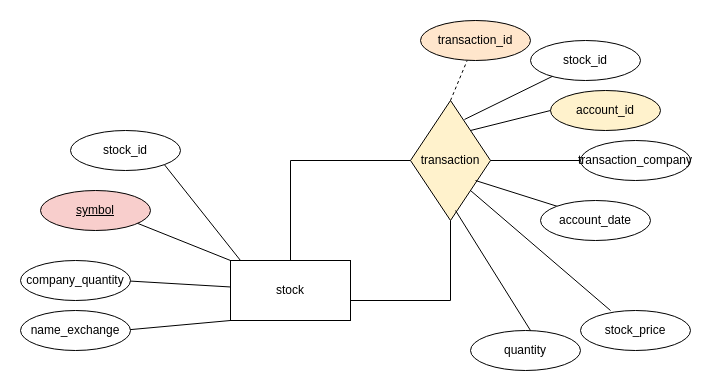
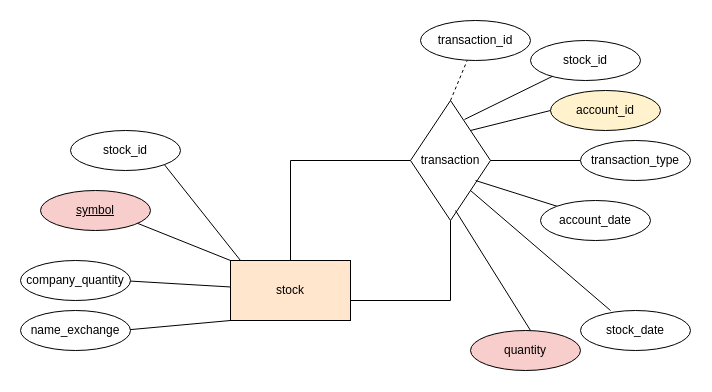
node "transaction_id": fillcolor #ffe6cc -> #ffffff
node "transaction": fillcolor #fff2cc -> #ffffff
node "transaction_company": label "transaction_company" -> "transaction_type"
node "stock": fillcolor #ffffff -> #ffe6cc
node "stock_price": label "stock_price" -> "stock_date"
node "quantity": fillcolor #ffffff -> #f8cecc
